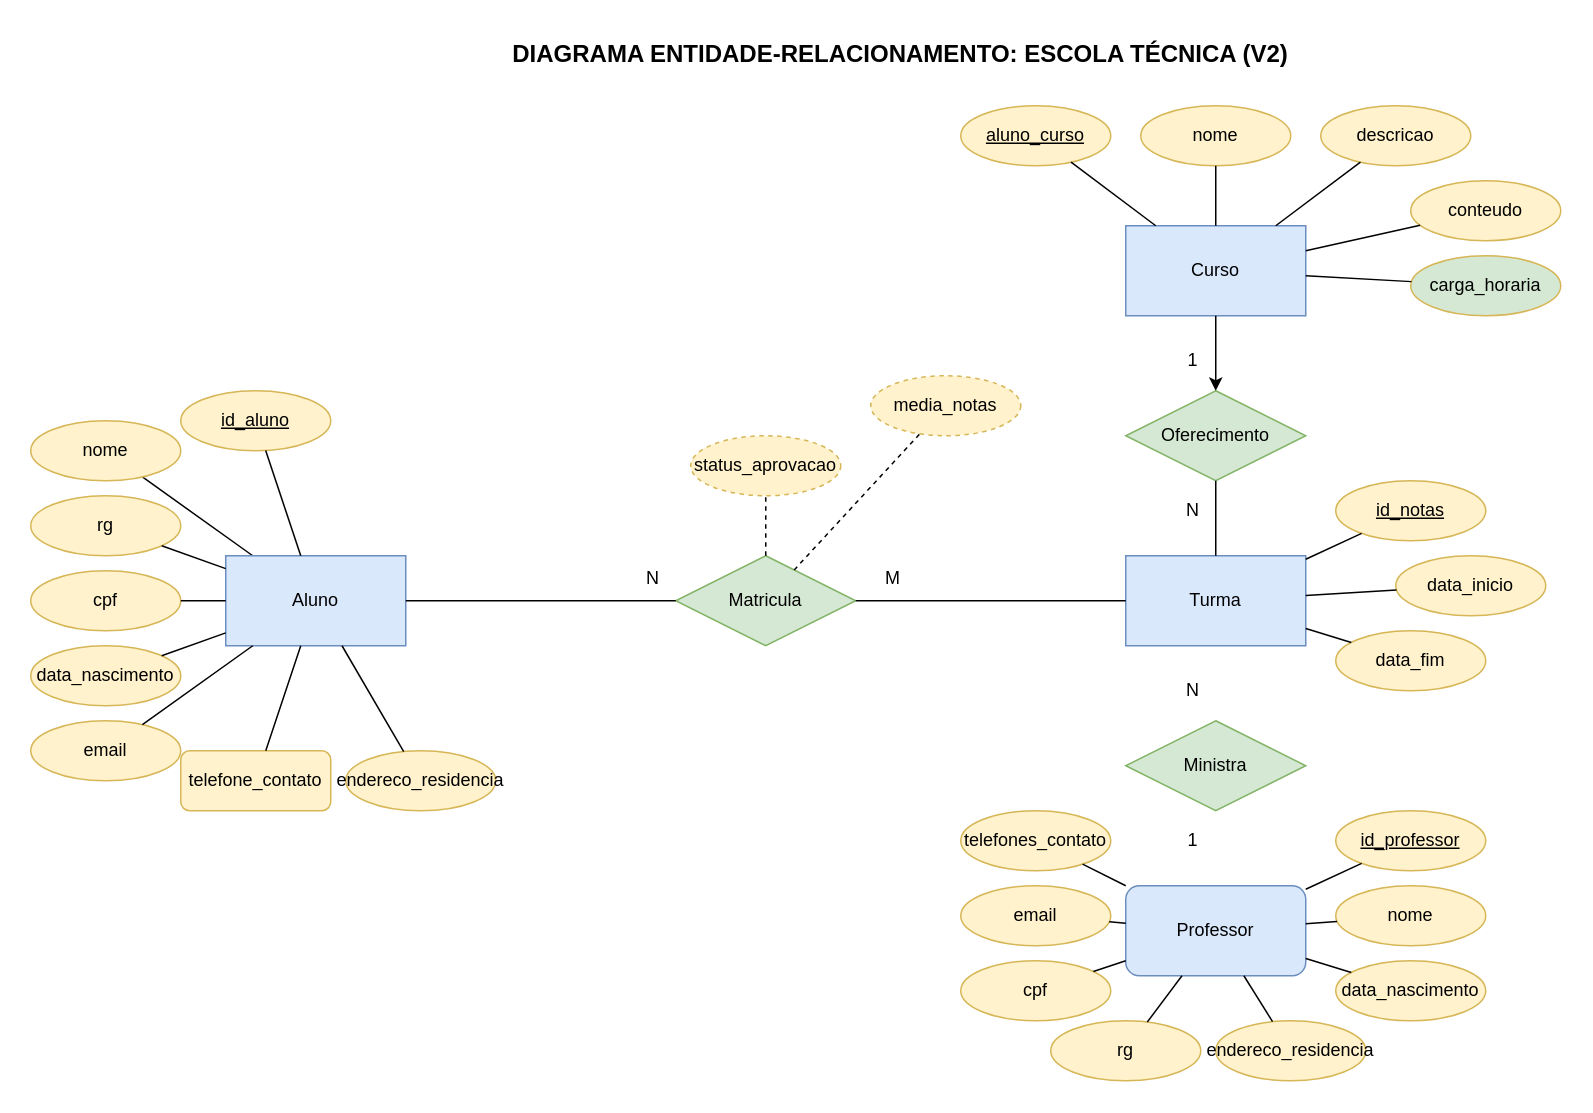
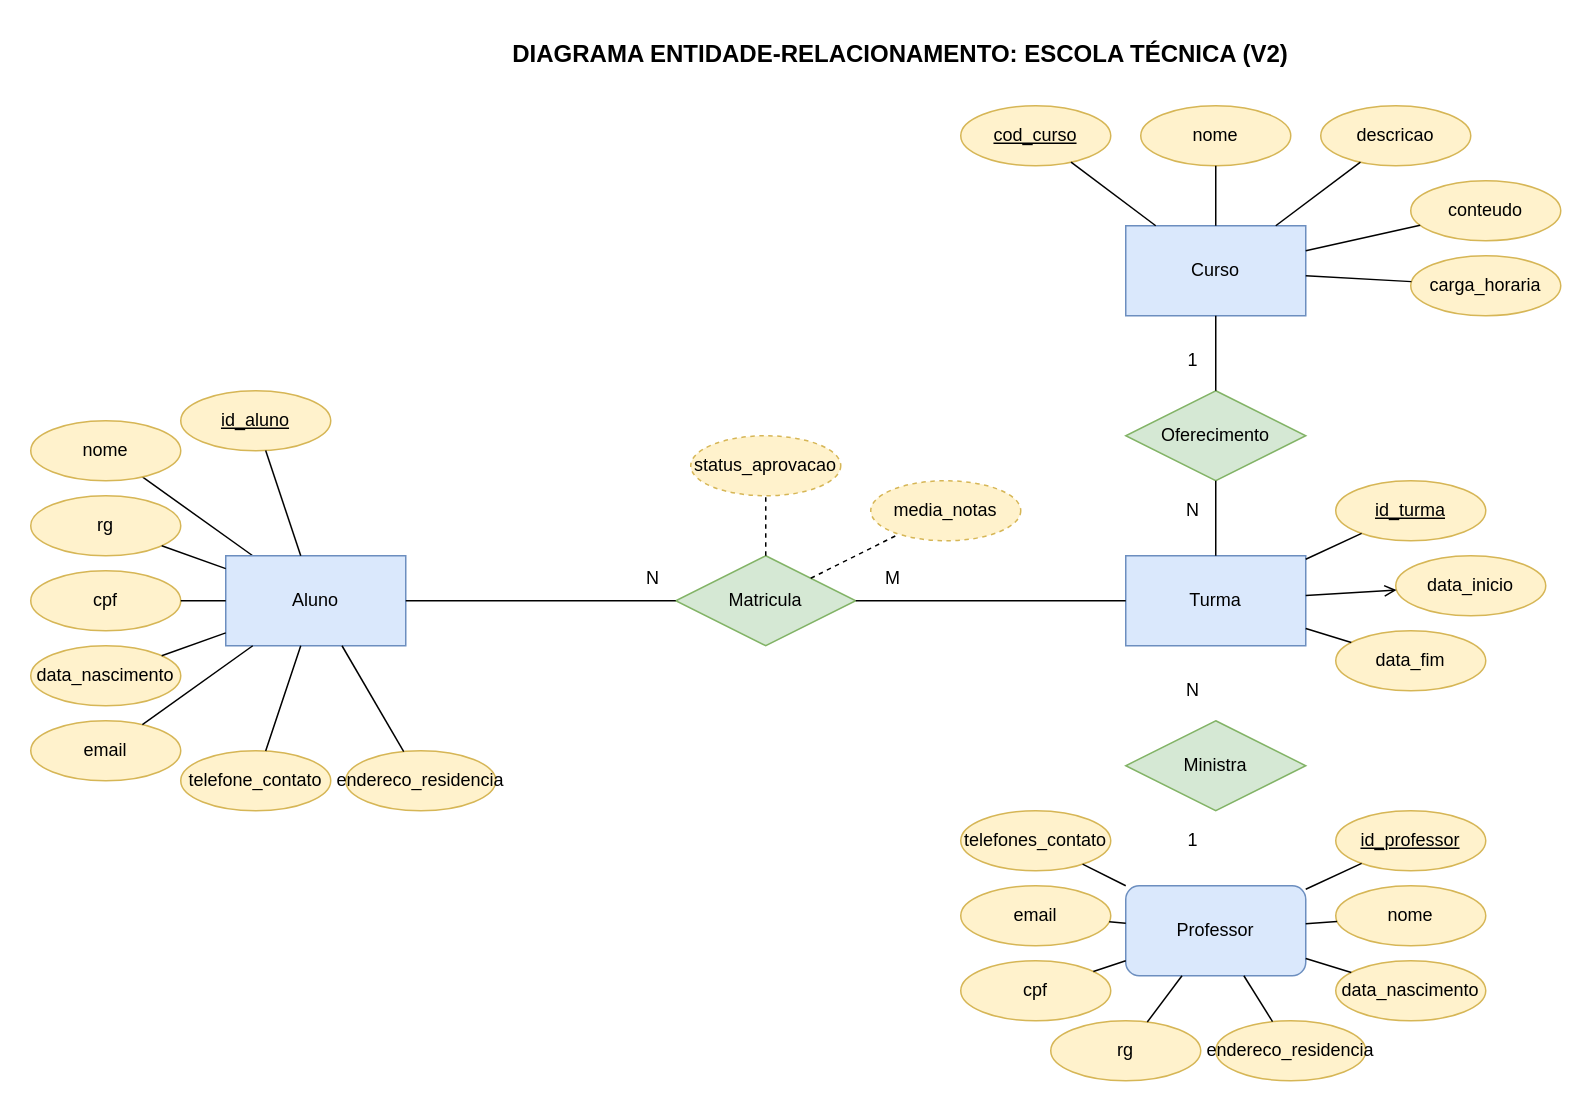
node "aluno_curso": label "aluno_curso" -> "cod_curso"
node "carga_horaria": fillcolor #d5e8d4 -> #fff2cc
edge "Curso" -> "Oferecimento": arrowhead classic -> none
node "media_notas": moved (946, 406) -> (946, 511)
node "id_notas": label "id_notas" -> "id_turma"
edge "data_inicio" -- "Turma": arrowhead none -> open
node "telefone_contato": shape rounded rectangle -> ellipse
